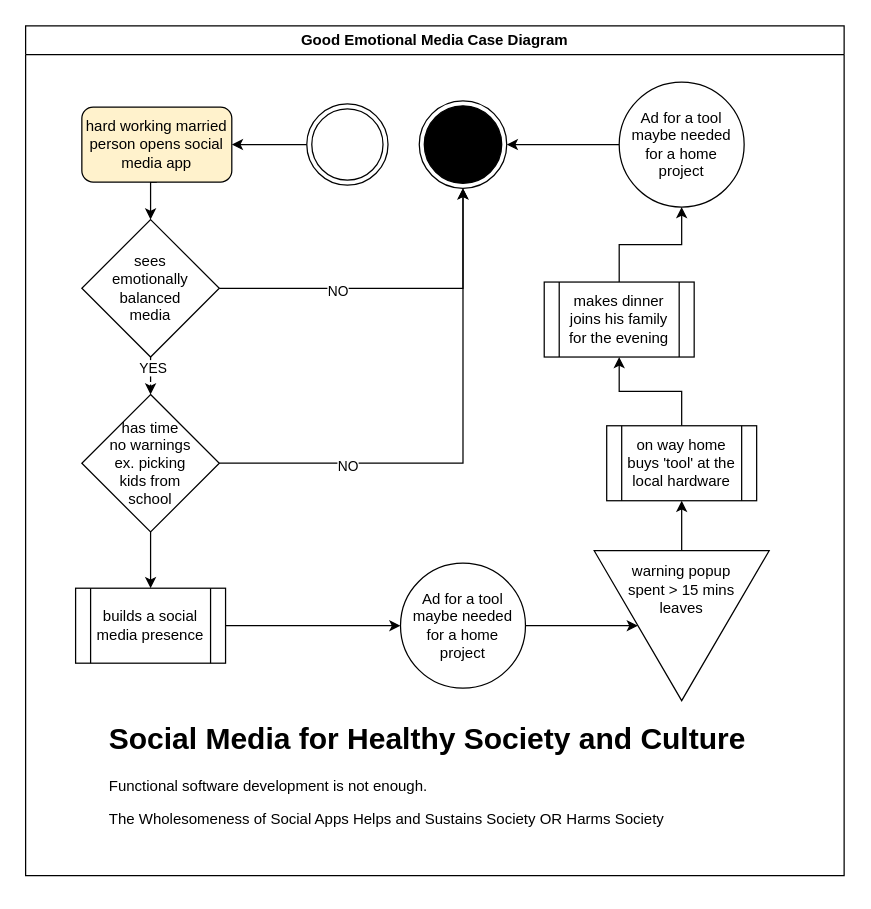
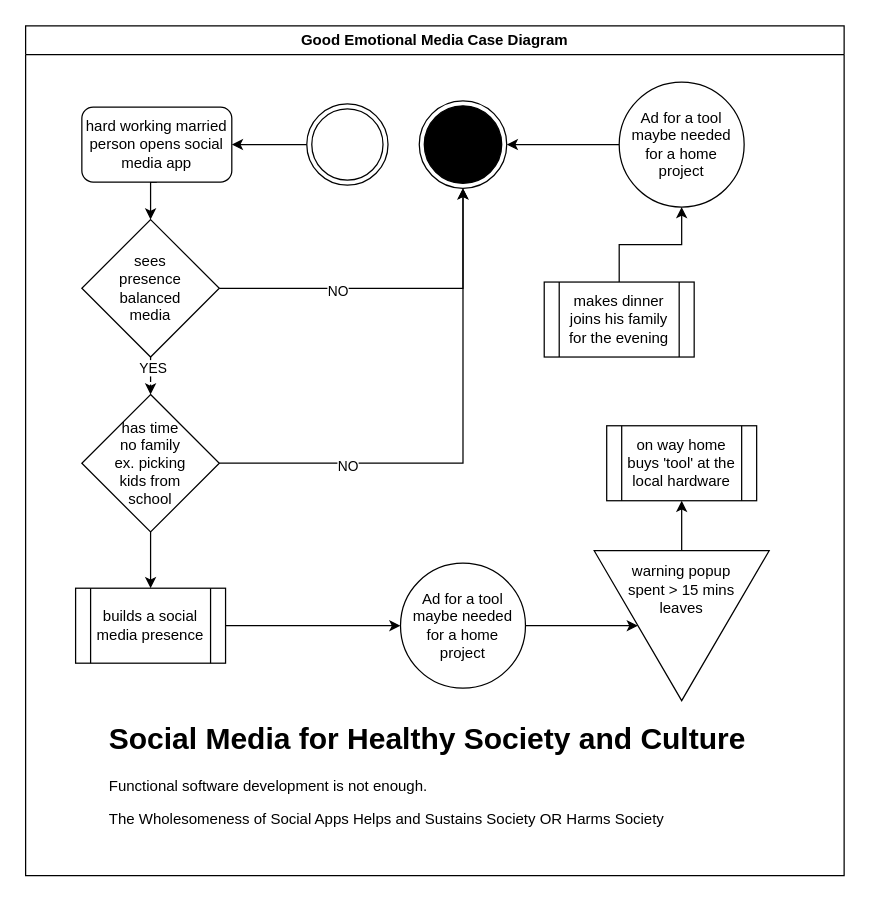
node "hard working married person opens social media app": fillcolor #fff2cc -> #ffffff
node "sees emotionally balanced media": label "sees emotionally balanced media" -> "sees presence balanced media"
edge "on way home buys 'tool' at the local hardware" -> "makes dinner joins his family for the evening": removed
node "has time no warnings ex. picking kids from school": label "has time no warnings ex. picking kids from school" -> "has time no family ex. picking kids from school"
